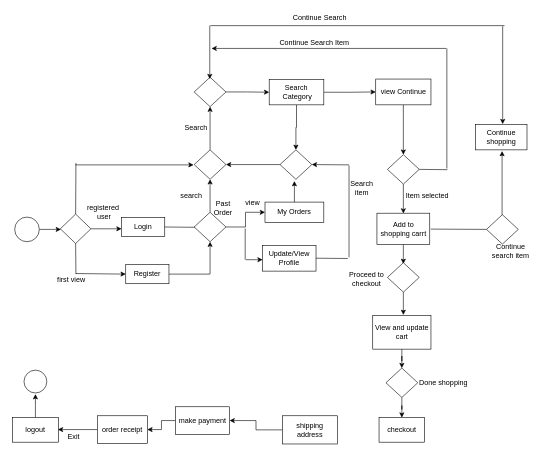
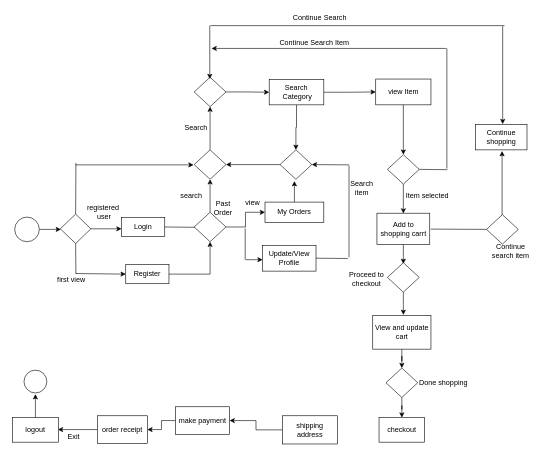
node "view Continue": label "view Continue" -> "view Item"
